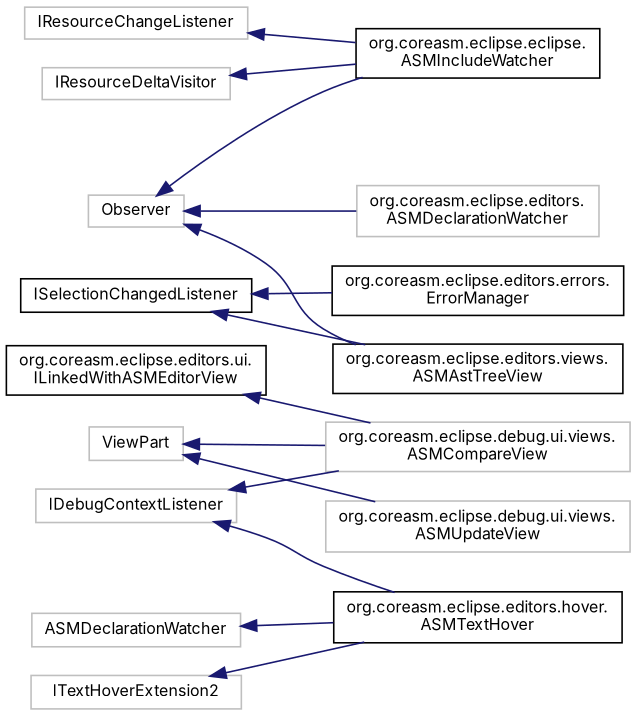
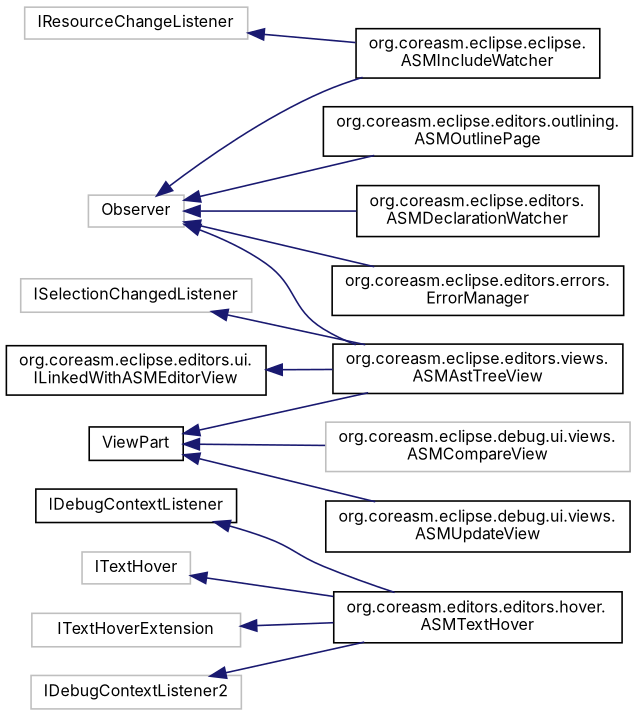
node "IResourceDeltaVisitor": removed
node "org.coreasm.eclipse.editors.outlining. ASMOutlinePage": added
node "org.coreasm.eclipse.editors. ASMDeclarationWatcher": color grey75 -> black
edge "org.coreasm.eclipse.editors.errors. ErrorManager" -> "ISelectionChangedListener": now "org.coreasm.eclipse.editors.errors. ErrorManager" -> "Observer"
node "ISelectionChangedListener": color black -> grey75
edge "org.coreasm.eclipse.debug.ui.views. ASMCompareView" -> "org.coreasm.eclipse.editors.ui. ILinkedWithASMEditorView": now "org.coreasm.eclipse.editors.views. ASMAstTreeView" -> "org.coreasm.eclipse.editors.ui. ILinkedWithASMEditorView"
edge "org.coreasm.eclipse.editors.views. ASMAstTreeView" -> "ViewPart": added
node "ViewPart": color grey75 -> black
edge "org.coreasm.eclipse.debug.ui.views. ASMCompareView" -> "IDebugContextListener": removed
node "IDebugContextListener": color grey75 -> black
node "org.coreasm.eclipse.debug.ui.views. ASMUpdateView": color grey75 -> black
node "ITextHover": added
node "org.coreasm.eclipse.editors.hover. ASMTextHover": label "org.coreasm.eclipse.editors.hover. ASMTextHover" -> "org.coreasm.editors.editors.hover. ASMTextHover"
node "ASMDeclarationWatcher": label "ASMDeclarationWatcher" -> "ITextHoverExtension"
node "ITextHoverExtension2": label "ITextHoverExtension2" -> "IDebugContextListener2"
